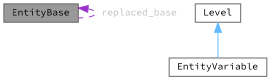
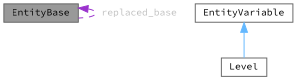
edge "EntityVariable" -> "Level": reversed
